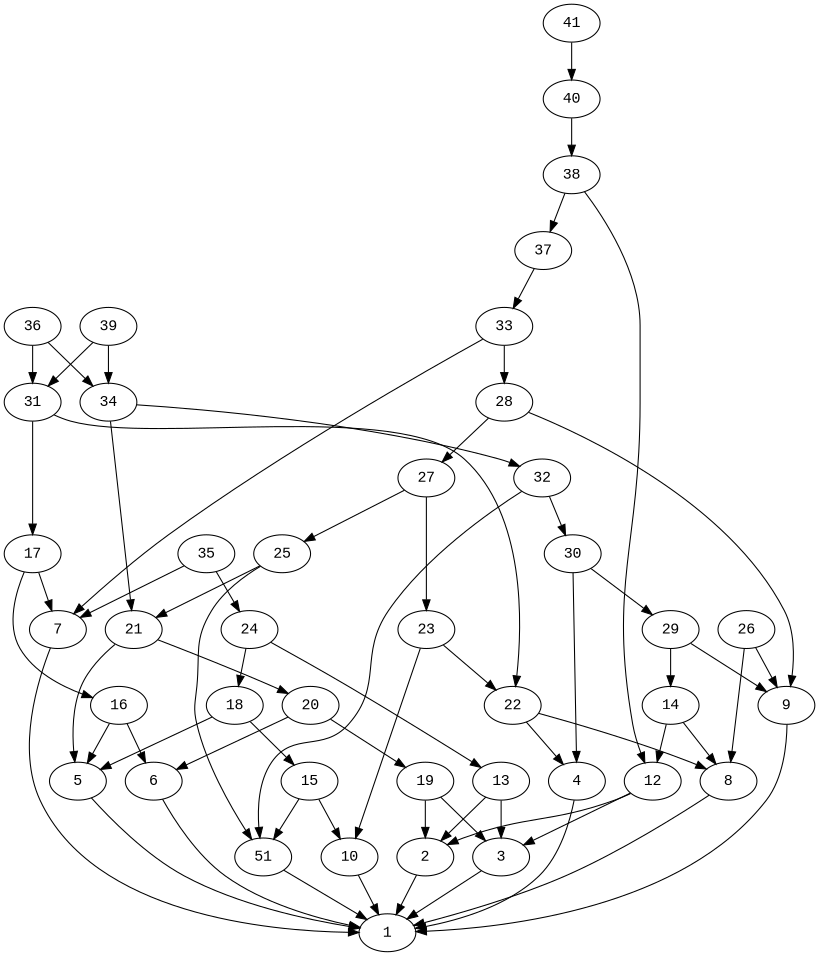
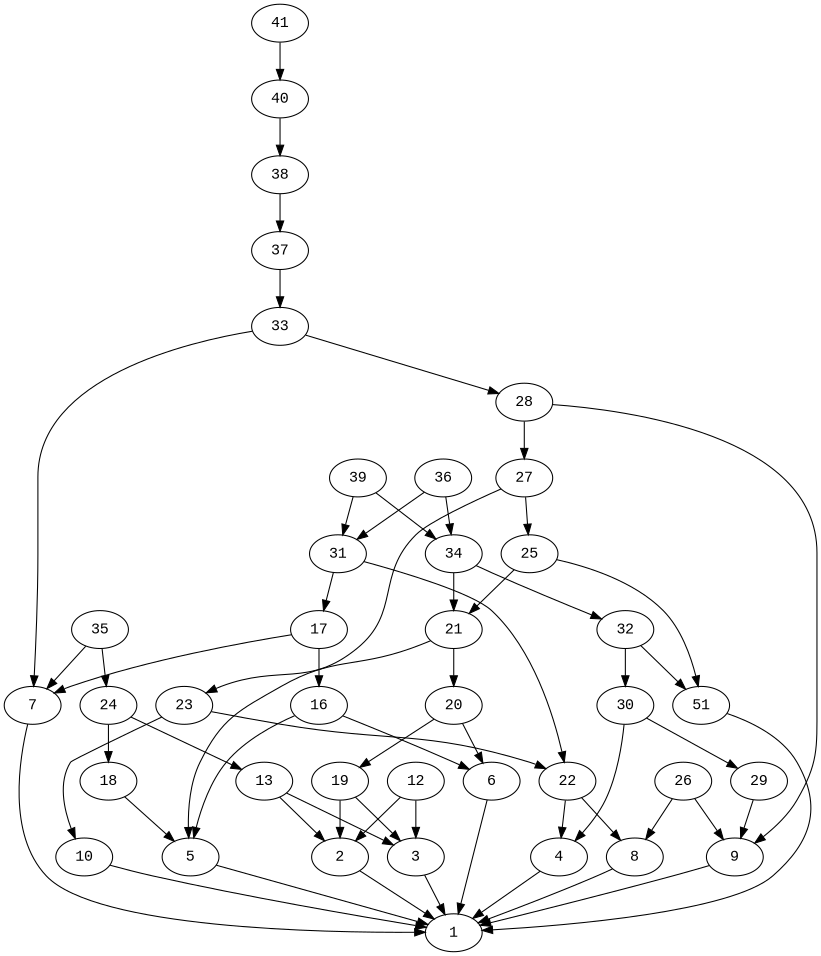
edge "38" -> "12": removed
node "14": removed
node "15": removed
